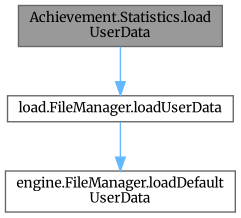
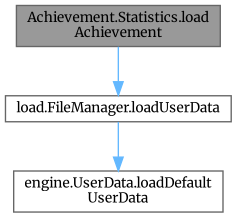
node "Achievement.Statistics.load UserData": label "Achievement.Statistics.load UserData" -> "Achievement.Statistics.load Achievement"
node "engine.FileManager.loadDefault UserData": label "engine.FileManager.loadDefault UserData" -> "engine.UserData.loadDefault UserData"
